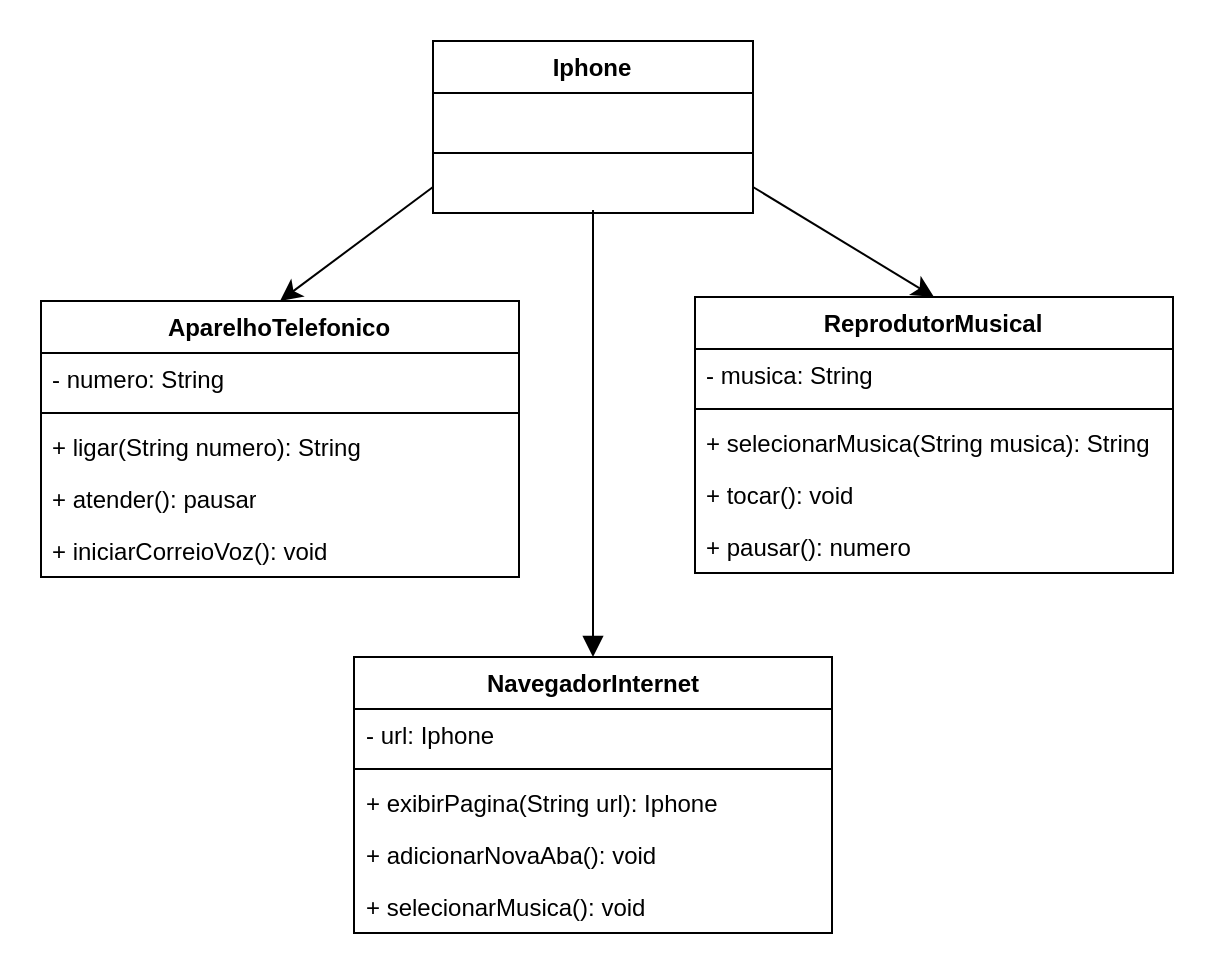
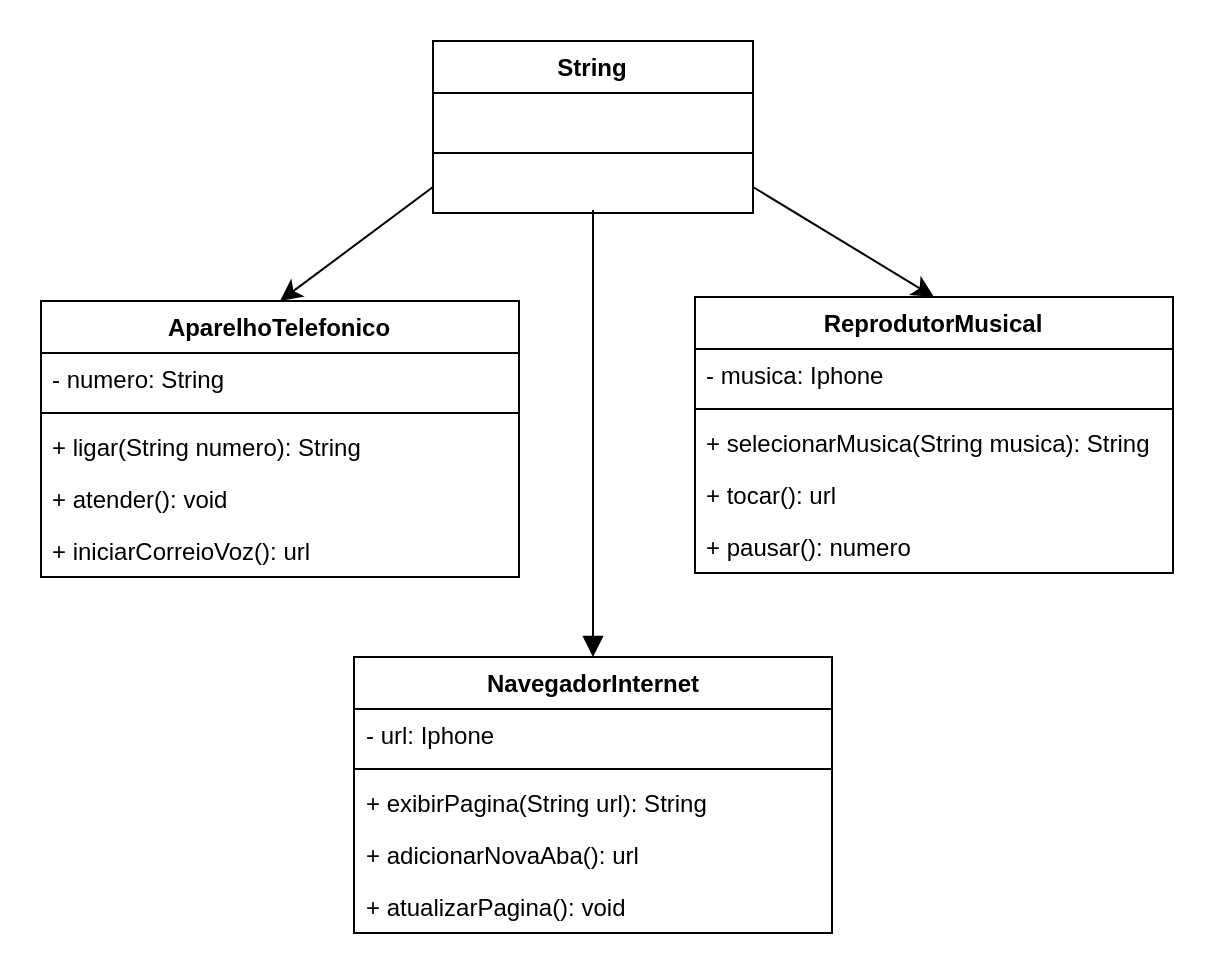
node "Iphone": label "Iphone" -> "String"
node "- musica: String": label "- musica: String" -> "- musica: Iphone"
node "+ tocar(): void": label "+ tocar(): void" -> "+ tocar(): url"
node "+ atender(): pausar": label "+ atender(): pausar" -> "+ atender(): void"
node "+ iniciarCorreioVoz(): void": label "+ iniciarCorreioVoz(): void" -> "+ iniciarCorreioVoz(): url"
node "+ exibirPagina(String url): Iphone": label "+ exibirPagina(String url): Iphone" -> "+ exibirPagina(String url): String"
node "+ adicionarNovaAba(): void": label "+ adicionarNovaAba(): void" -> "+ adicionarNovaAba(): url"
node "+ selecionarMusica(): void": label "+ selecionarMusica(): void" -> "+ atualizarPagina(): void"
